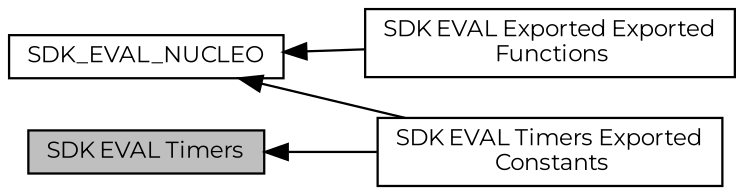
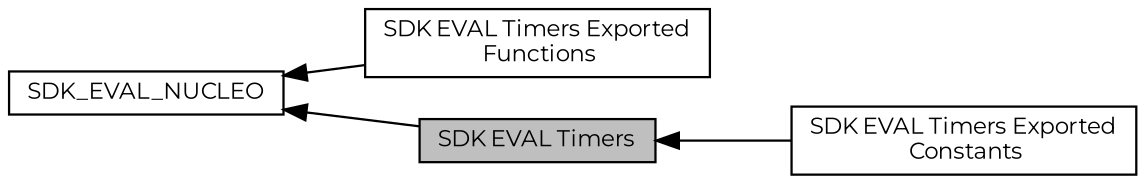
node "SDK EVAL Exported Exported Functions": label "SDK EVAL Exported Exported Functions" -> "SDK EVAL Timers Exported Functions"
edge "SDK EVAL Timers Exported Constants" -> "SDK_EVAL_NUCLEO": now "SDK EVAL Timers" -> "SDK_EVAL_NUCLEO"
